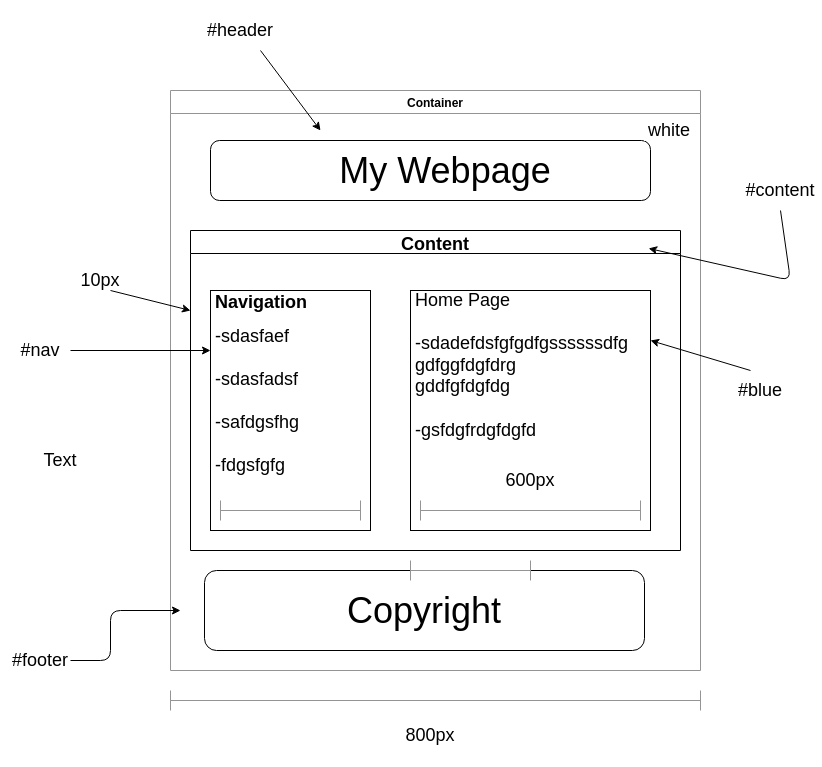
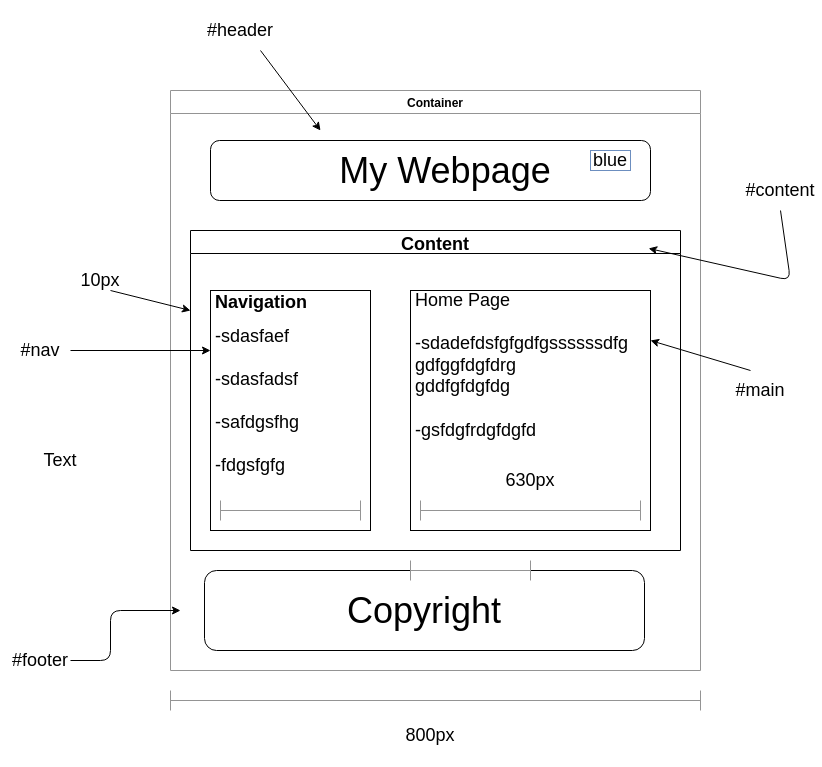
node "white": removed
node "blue": added
node "#blue": label "#blue" -> "#main"
node "600px": label "600px" -> "630px"
